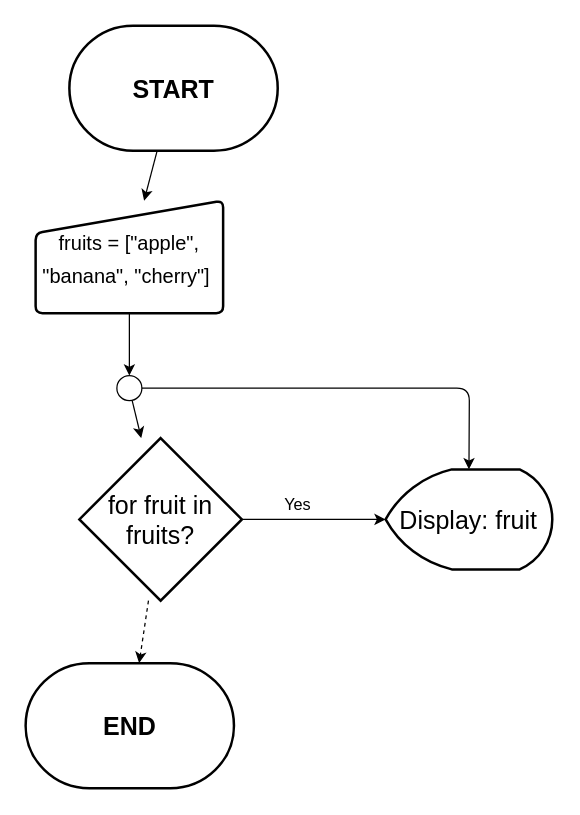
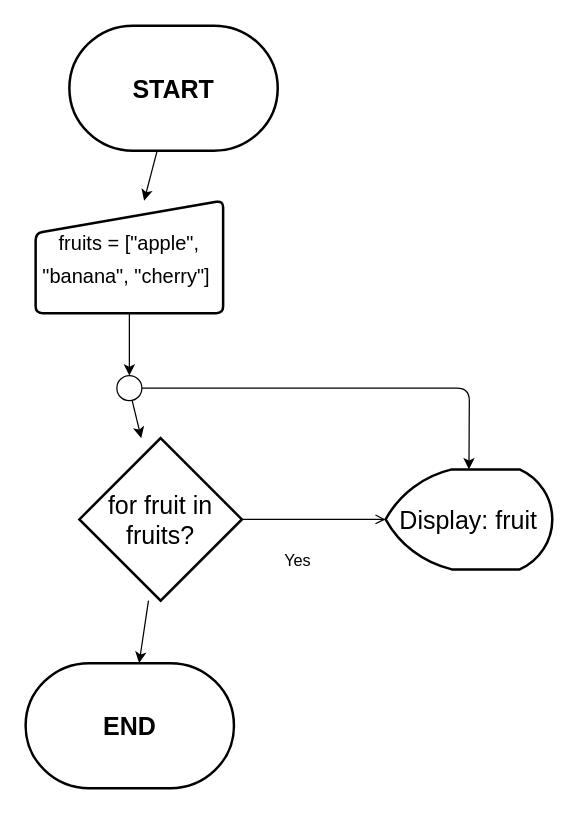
node "Yes": moved (298, 501) -> (298, 557)
edge "for fruit in fruits?" -> "Display: fruit": arrowhead classic -> open
edge "for fruit in fruits?" -> "END": style dashed -> solid
